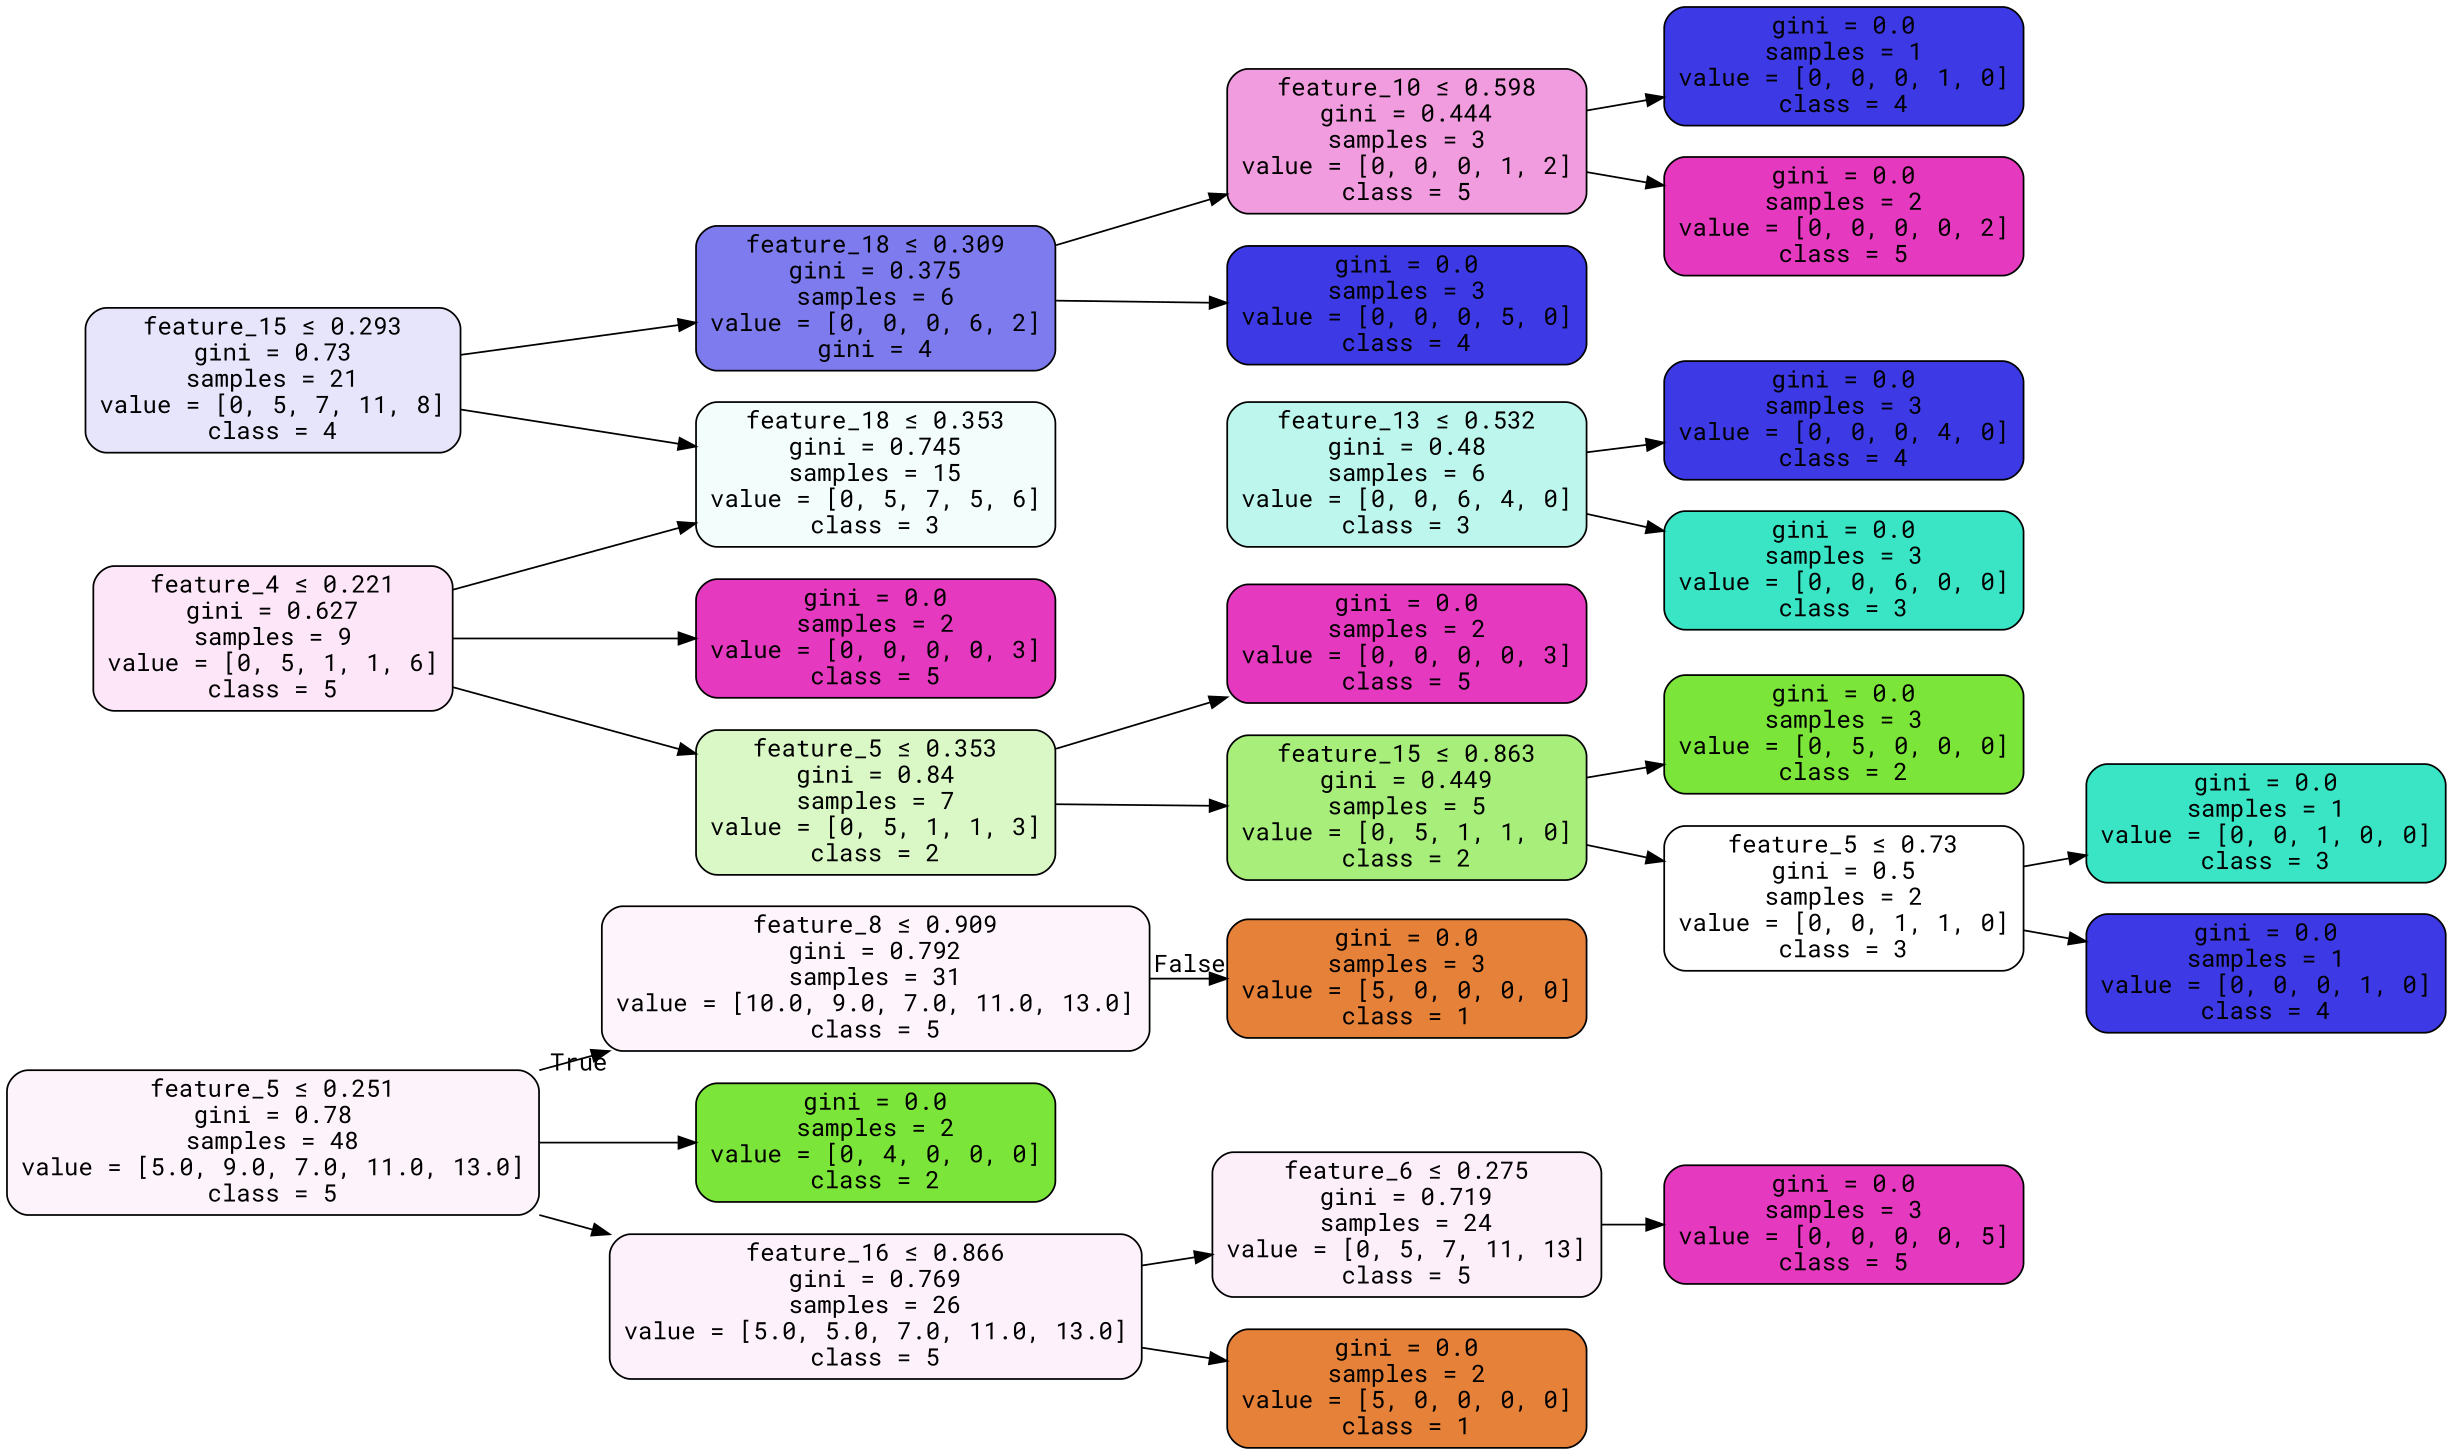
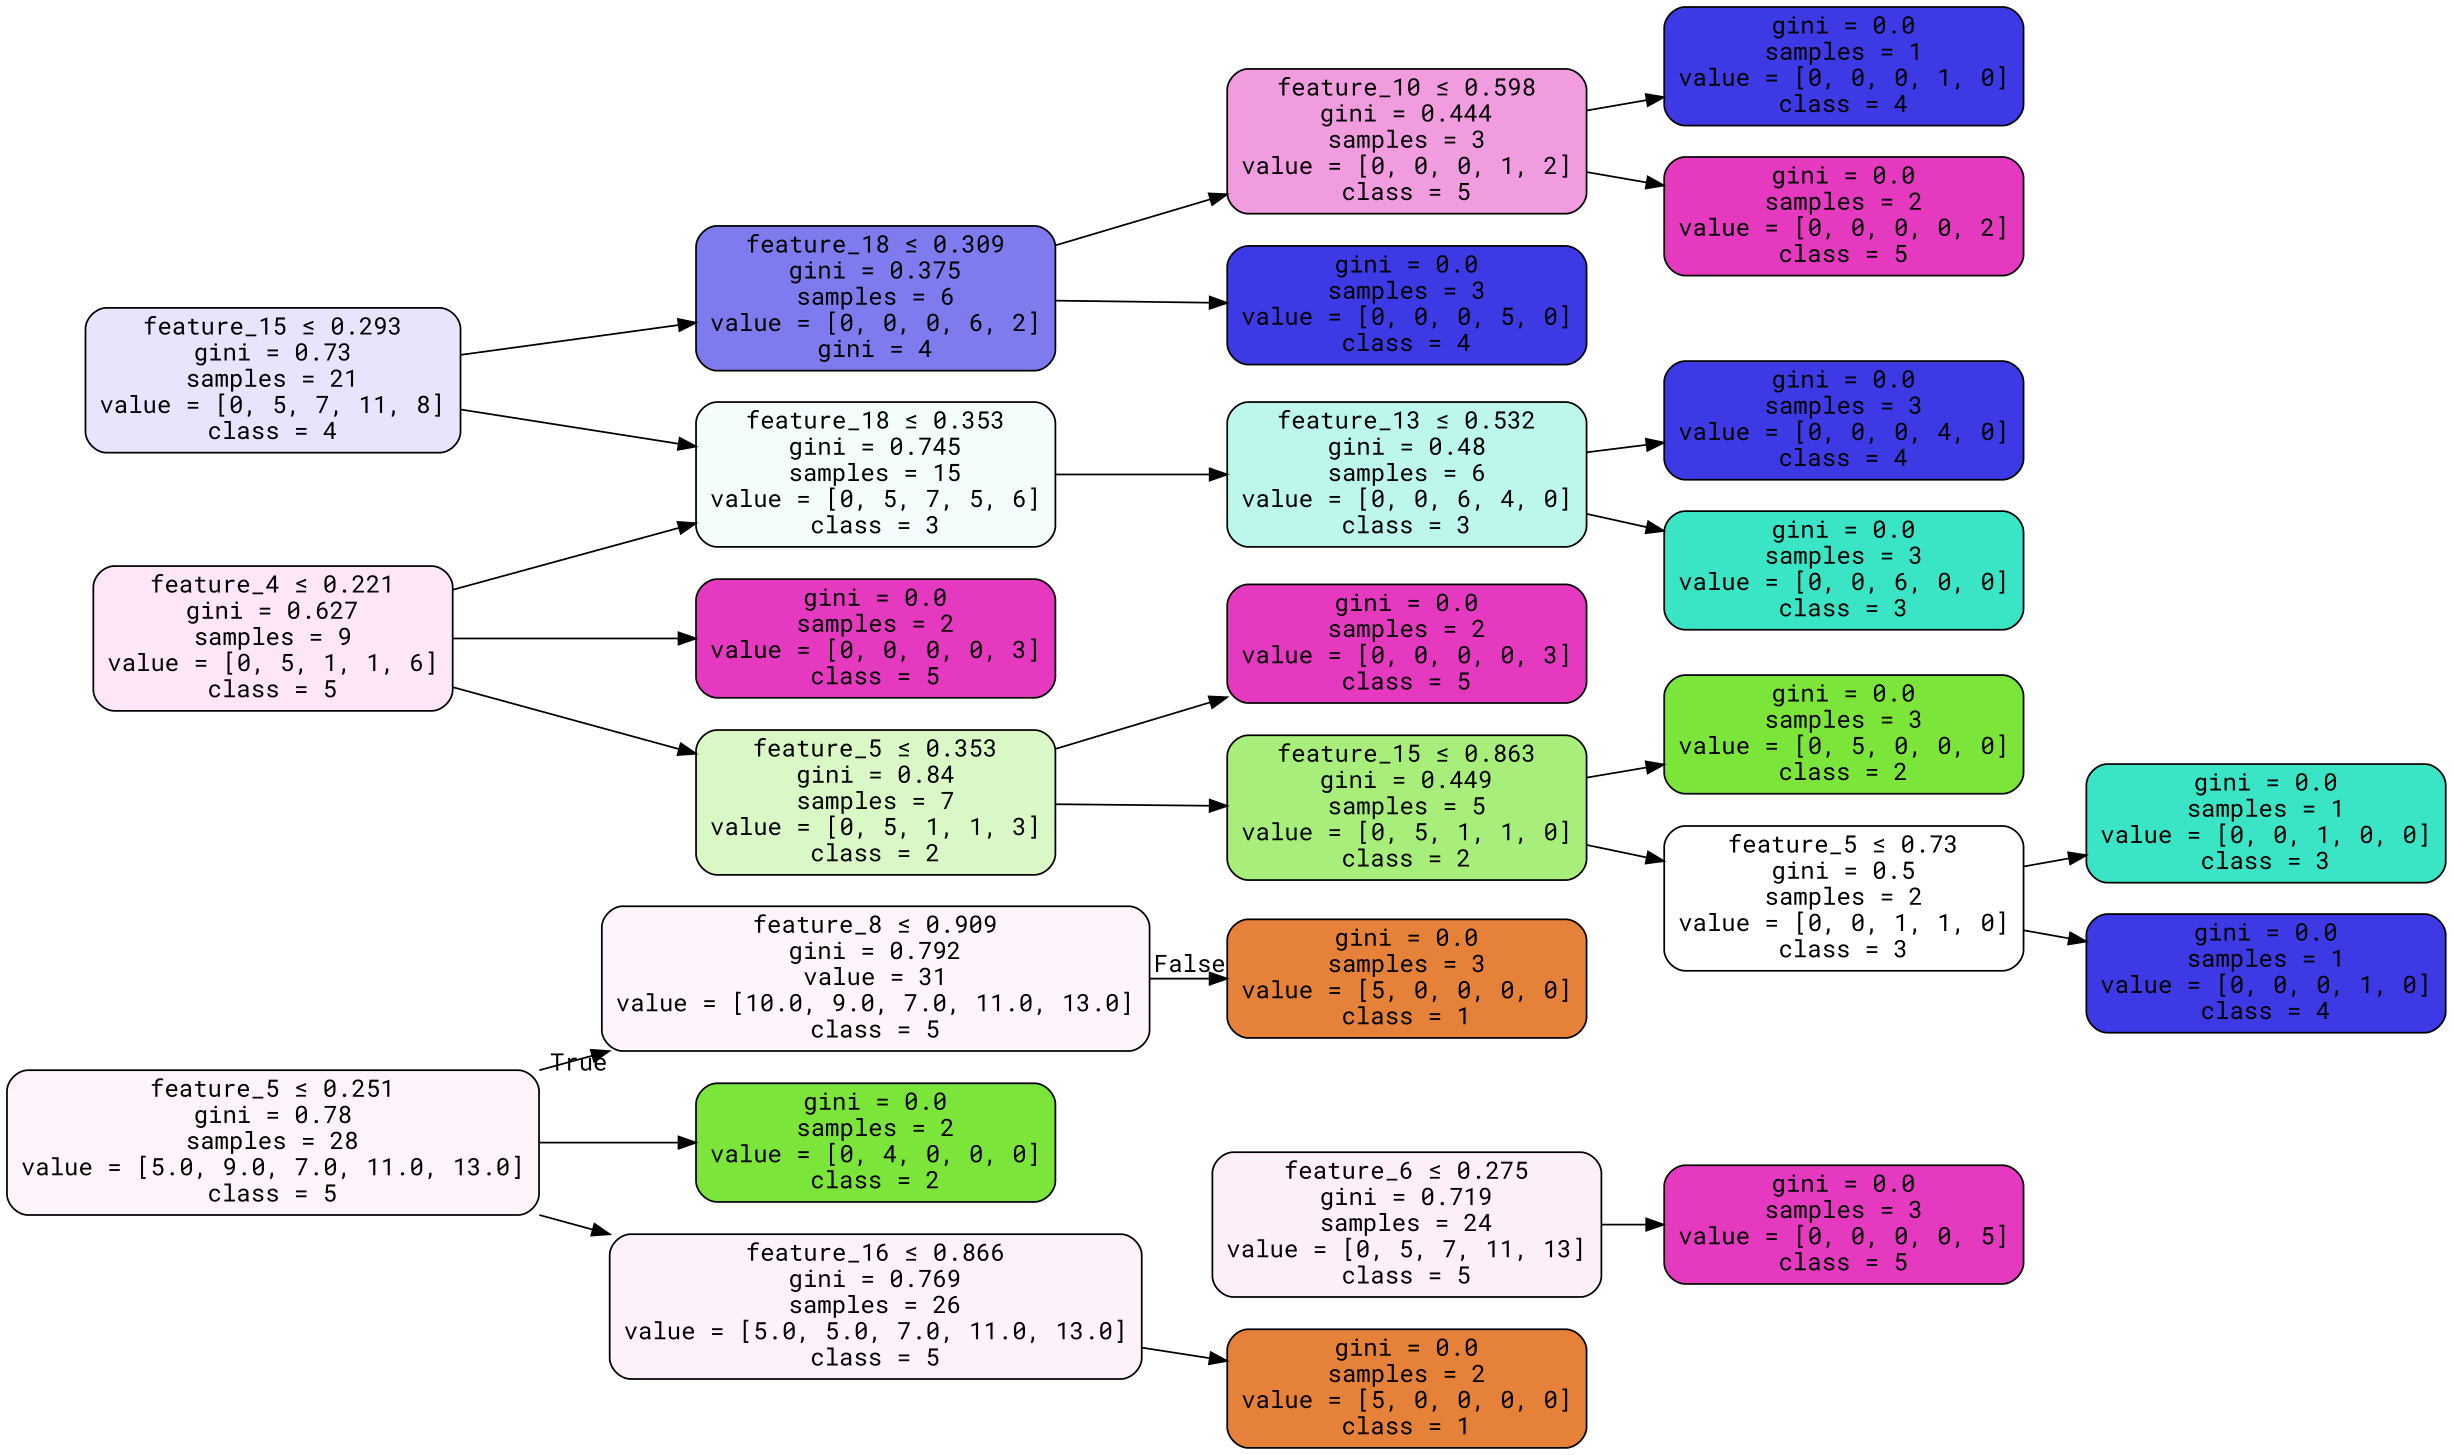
edge "feature_18 ≤ 0.353" -> "feature_13 ≤ 0.532": added
node "feature_8 ≤ 0.909": text "samples = 31" -> "value = 31"
node "feature_5 ≤ 0.251": text "samples = 48" -> "samples = 28"
edge "feature_16 ≤ 0.866" -> "feature_6 ≤ 0.275": removed
